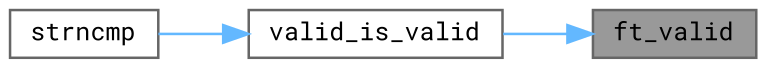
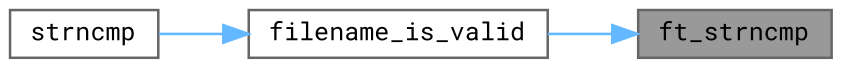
node "valid_is_valid": label "valid_is_valid" -> "filename_is_valid"
node "ft_valid": label "ft_valid" -> "ft_strncmp"
